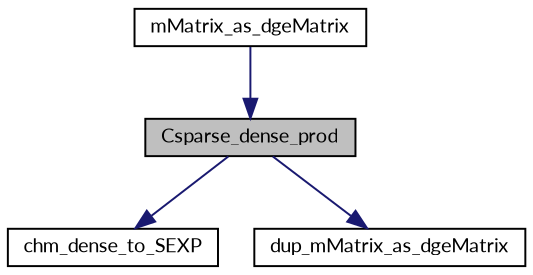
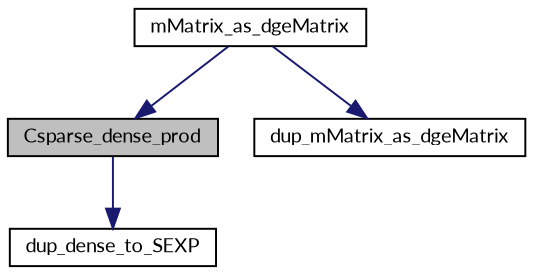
edge "Csparse_dense_prod" -> "dup_mMatrix_as_dgeMatrix": now "mMatrix_as_dgeMatrix" -> "dup_mMatrix_as_dgeMatrix"
node "chm_dense_to_SEXP": label "chm_dense_to_SEXP" -> "dup_dense_to_SEXP"
